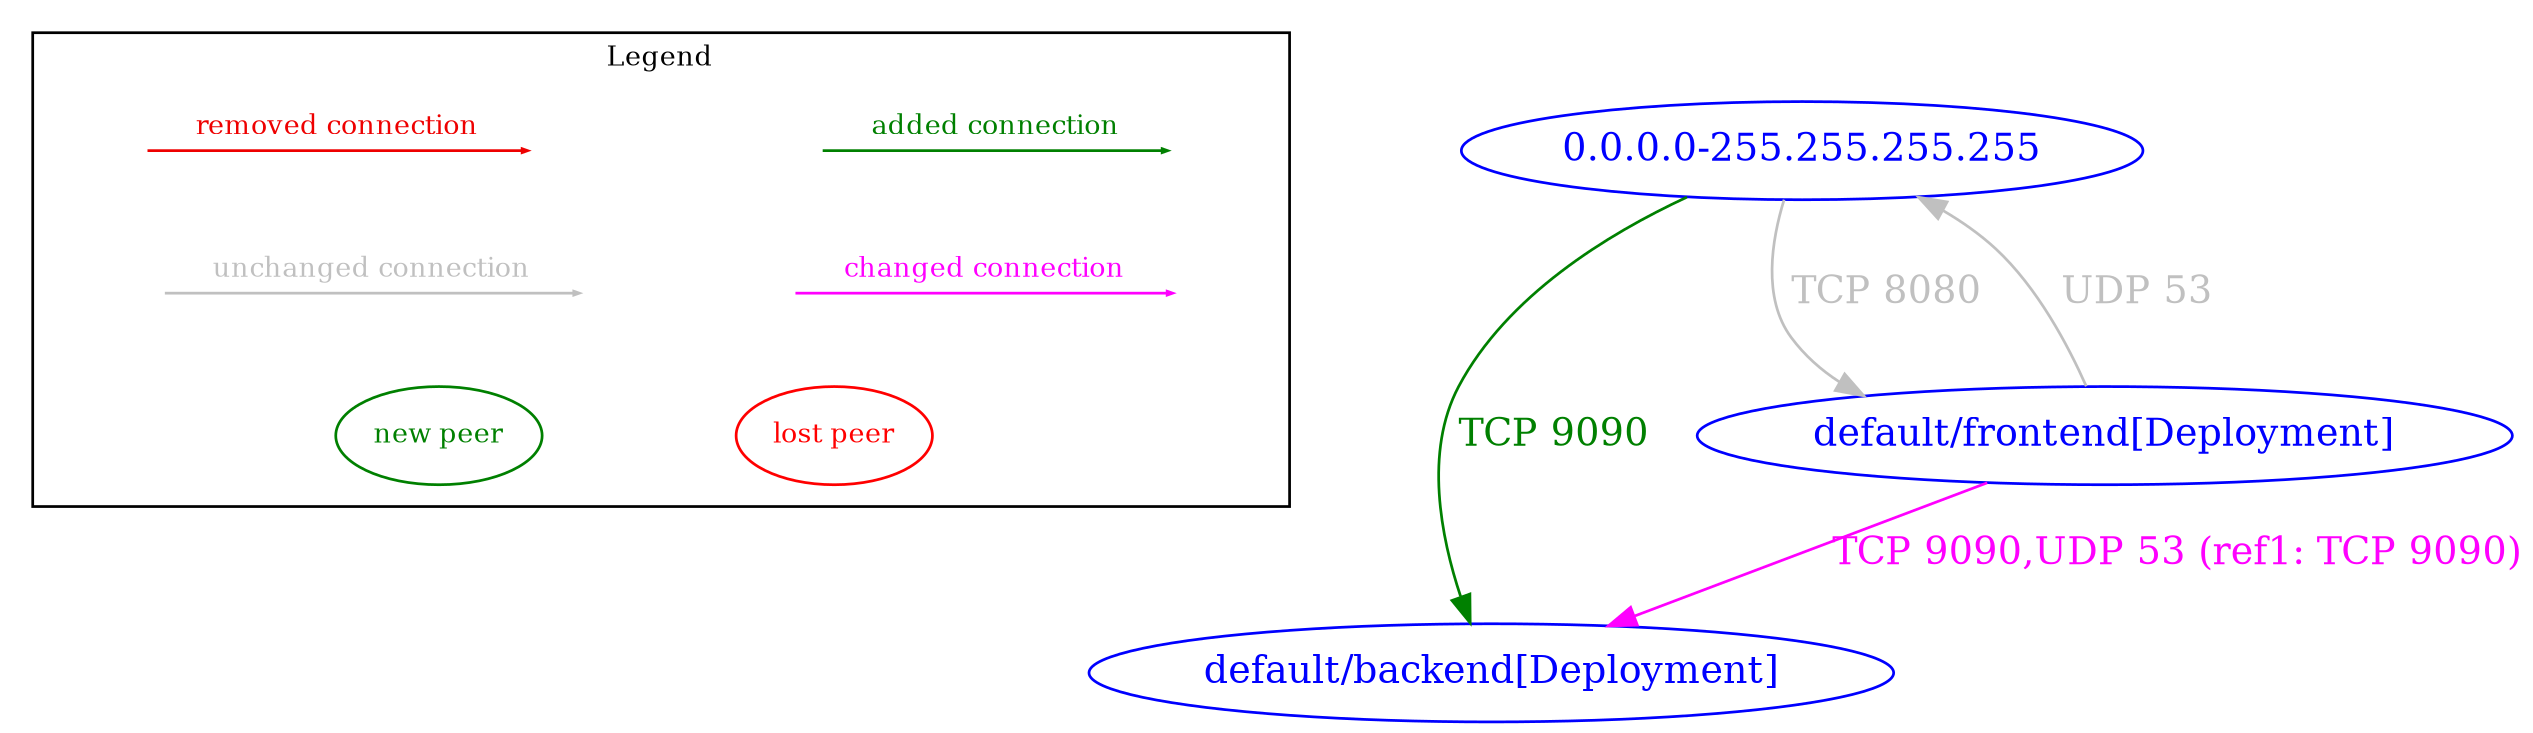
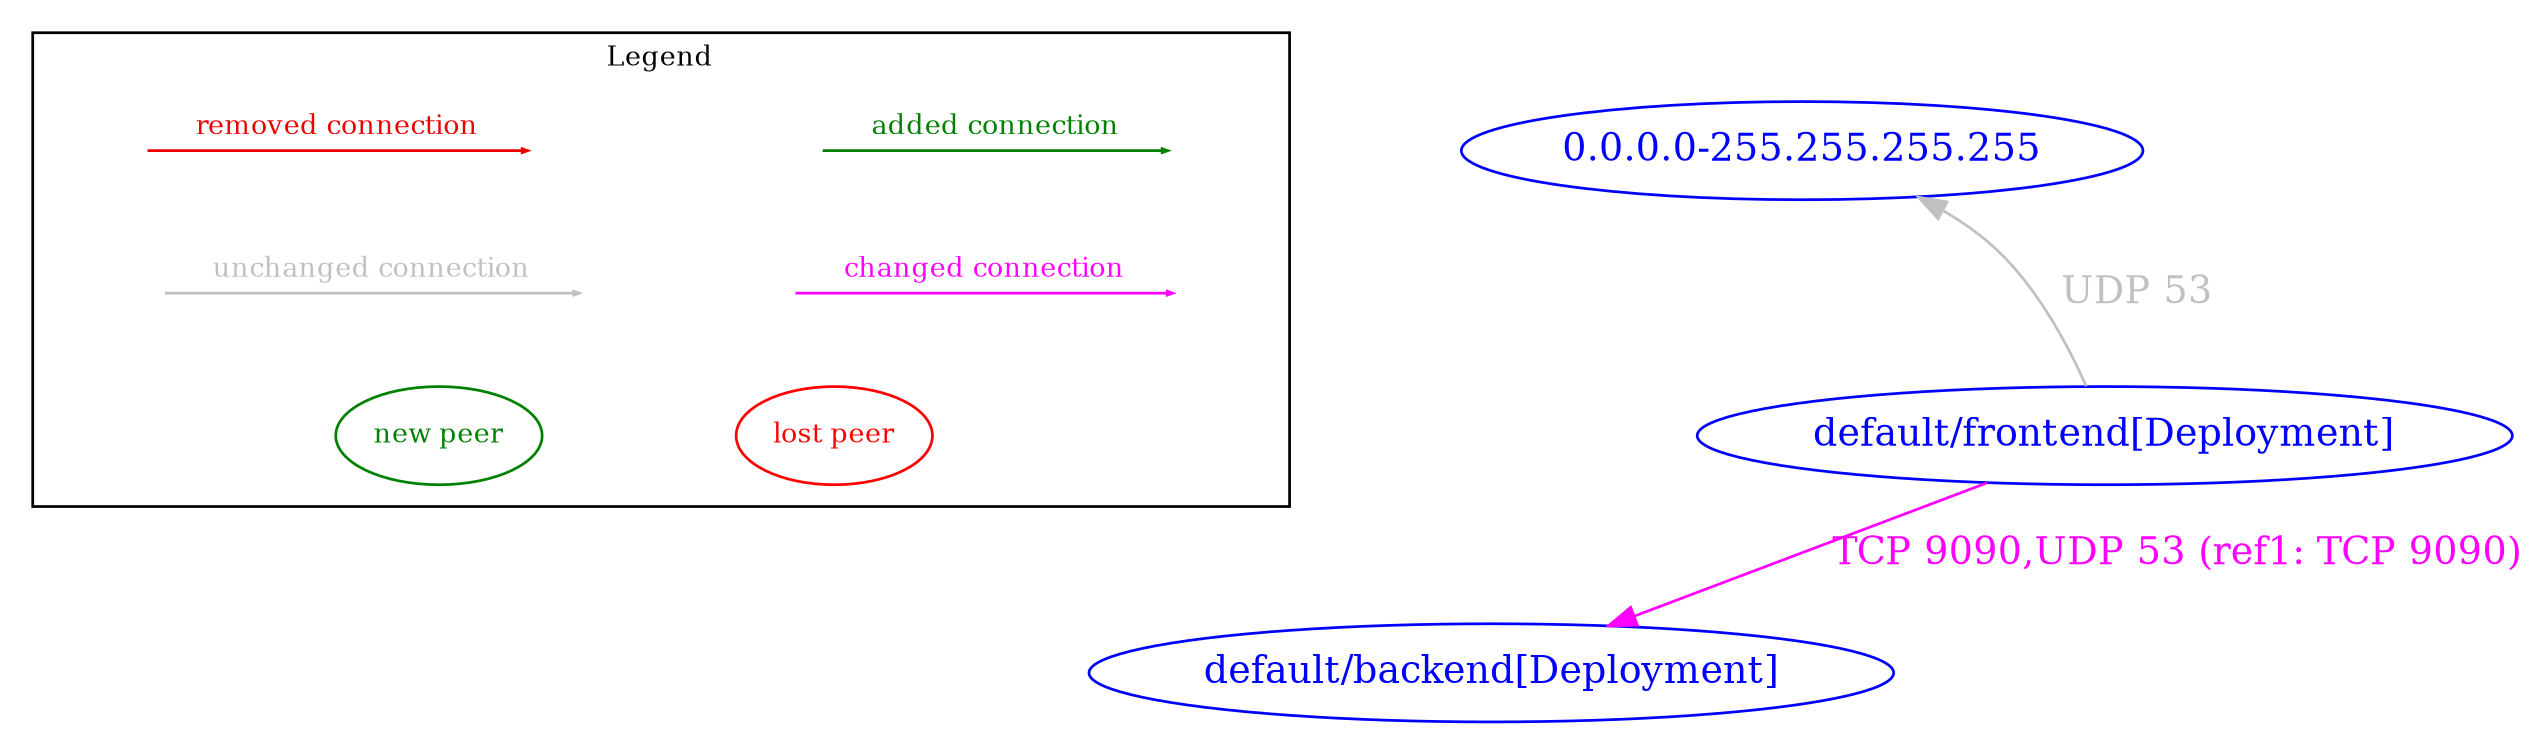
edge "0.0.0.0-255.255.255.255" -> "default/frontend[Deployment]": removed, label "TCP 8080"
edge "0.0.0.0-255.255.255.255" -> "default/backend[Deployment]": removed, label "TCP 9090"
